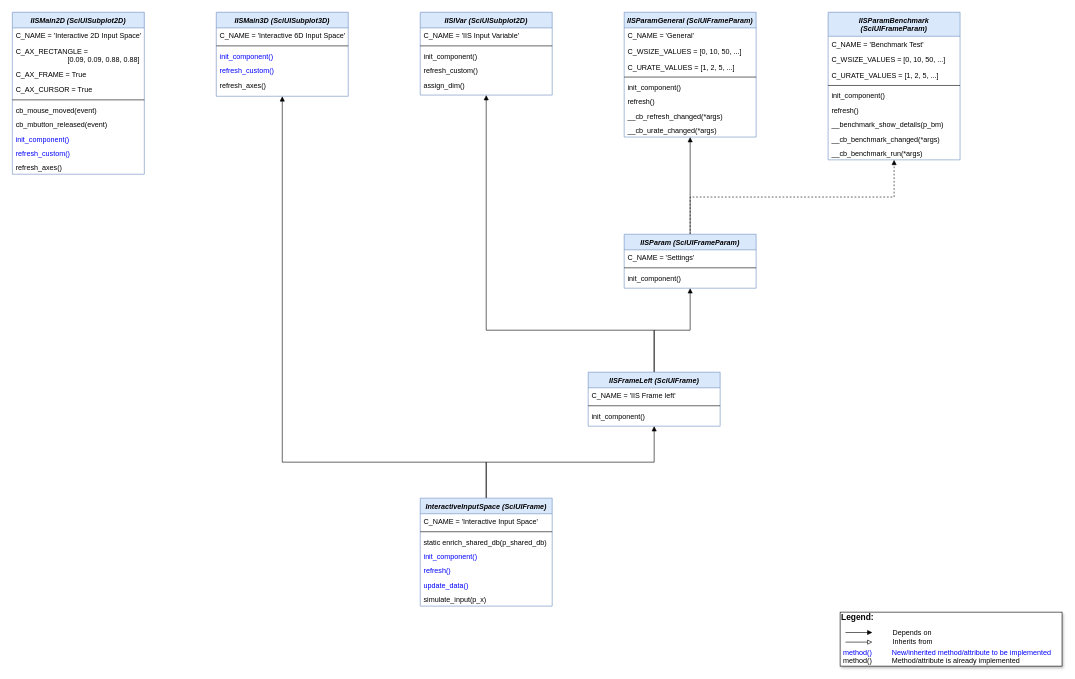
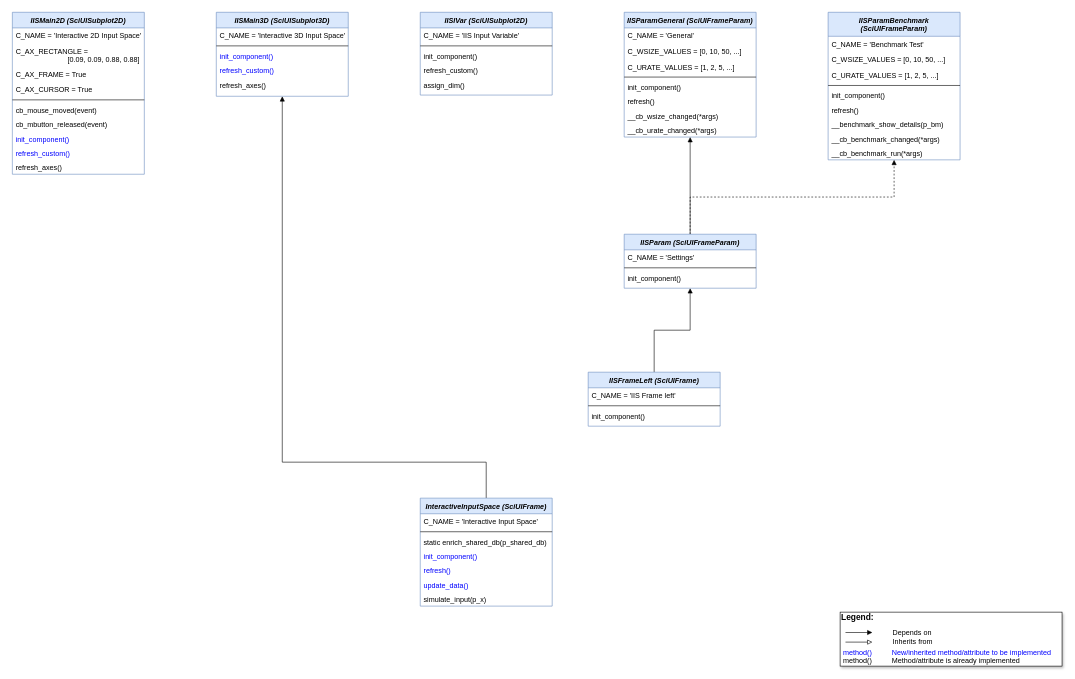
node "C_NAME = 'Interactive 6D Input Space'": label "C_NAME = 'Interactive 6D Input Space'" -> "C_NAME = 'Interactive 3D Input Space'"
node "__cb_refresh_changed(*args)": label "__cb_refresh_changed(*args)" -> "__cb_wsize_changed(*args)"
edge "IISFrameLeft (SciUIFrame)" -> "IISIVar (SciUISubplot2D)": removed
edge "InteractiveInputSpace (SciUIFrame)" -> "IISFrameLeft (SciUIFrame)": removed
